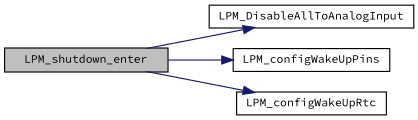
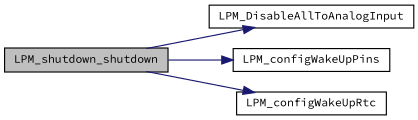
node "LPM_shutdown_enter": label "LPM_shutdown_enter" -> "LPM_shutdown_shutdown"
